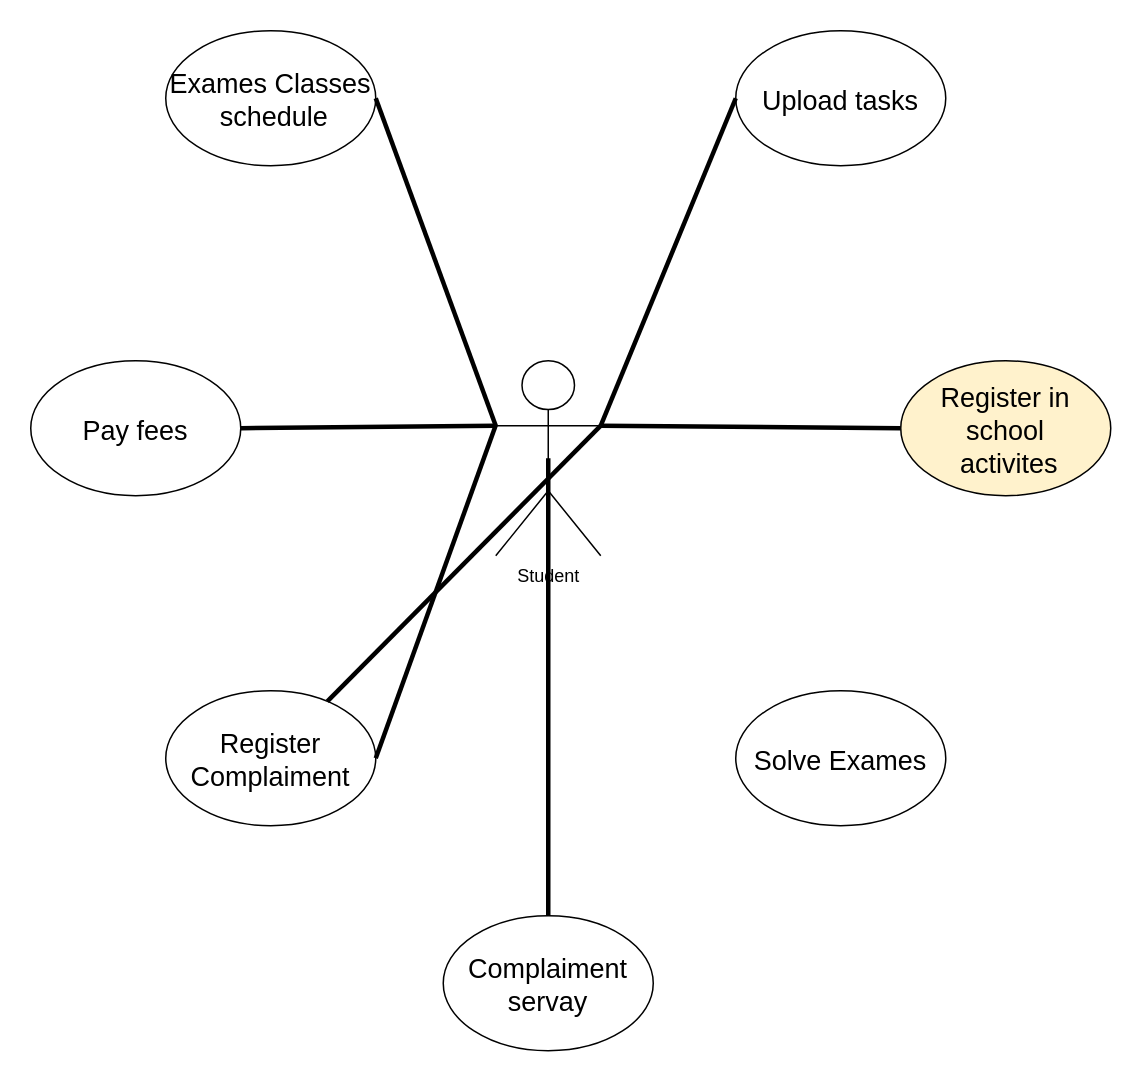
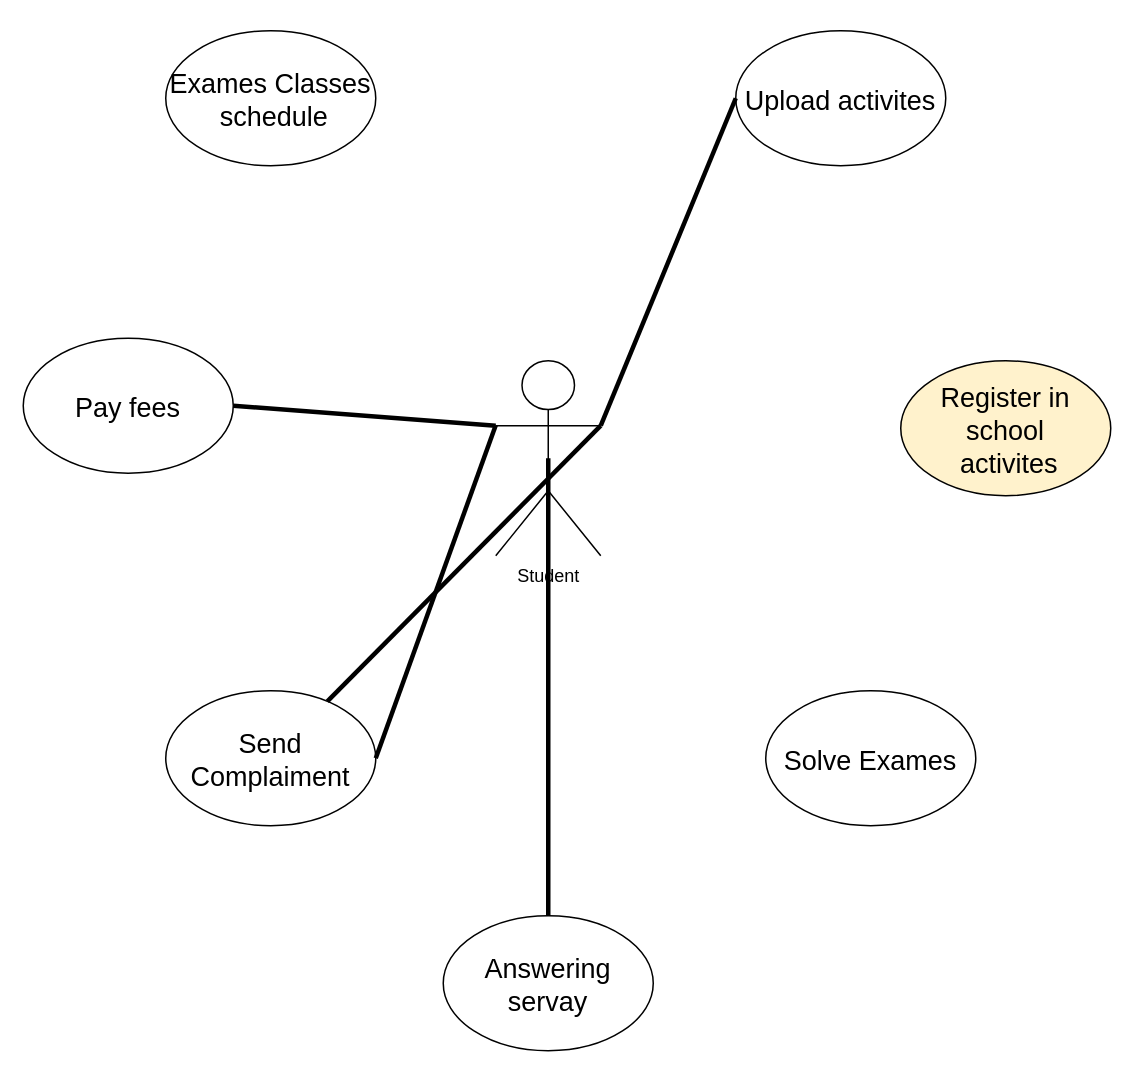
node "Upload tasks": label "Upload tasks" -> "Upload activites"
edge "Exames Classes schedule" -- "Student": removed
edge "Register in school activites" -- "Student": removed
node "Pay fees": moved (136, 428) -> (128, 406)
node "Register Complaiment": label "Register Complaiment" -> "Send Complaiment"
node "Solve Exames": moved (841, 758) -> (871, 758)
node "Complaiment servay": label "Complaiment servay" -> "Answering servay"
